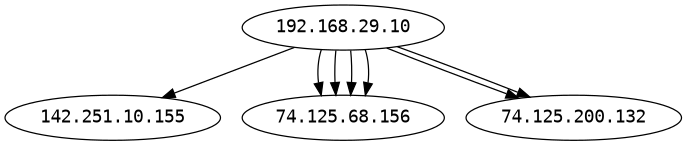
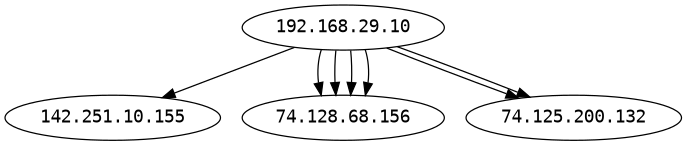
node "74.125.68.156": label "74.125.68.156" -> "74.128.68.156"
